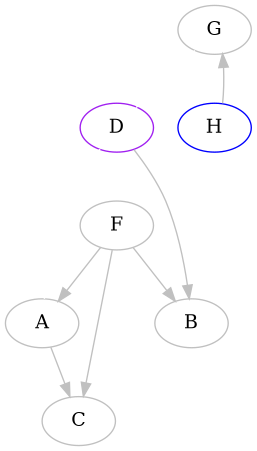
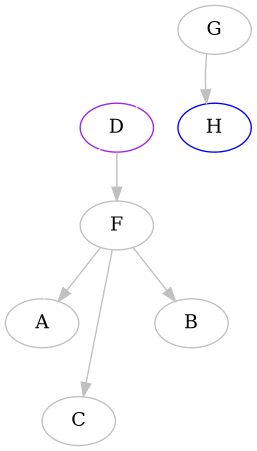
edge "H" -> "G": reversed
edge "D" -> "B": now "D" -> "F"
edge "A" -> "C": removed
